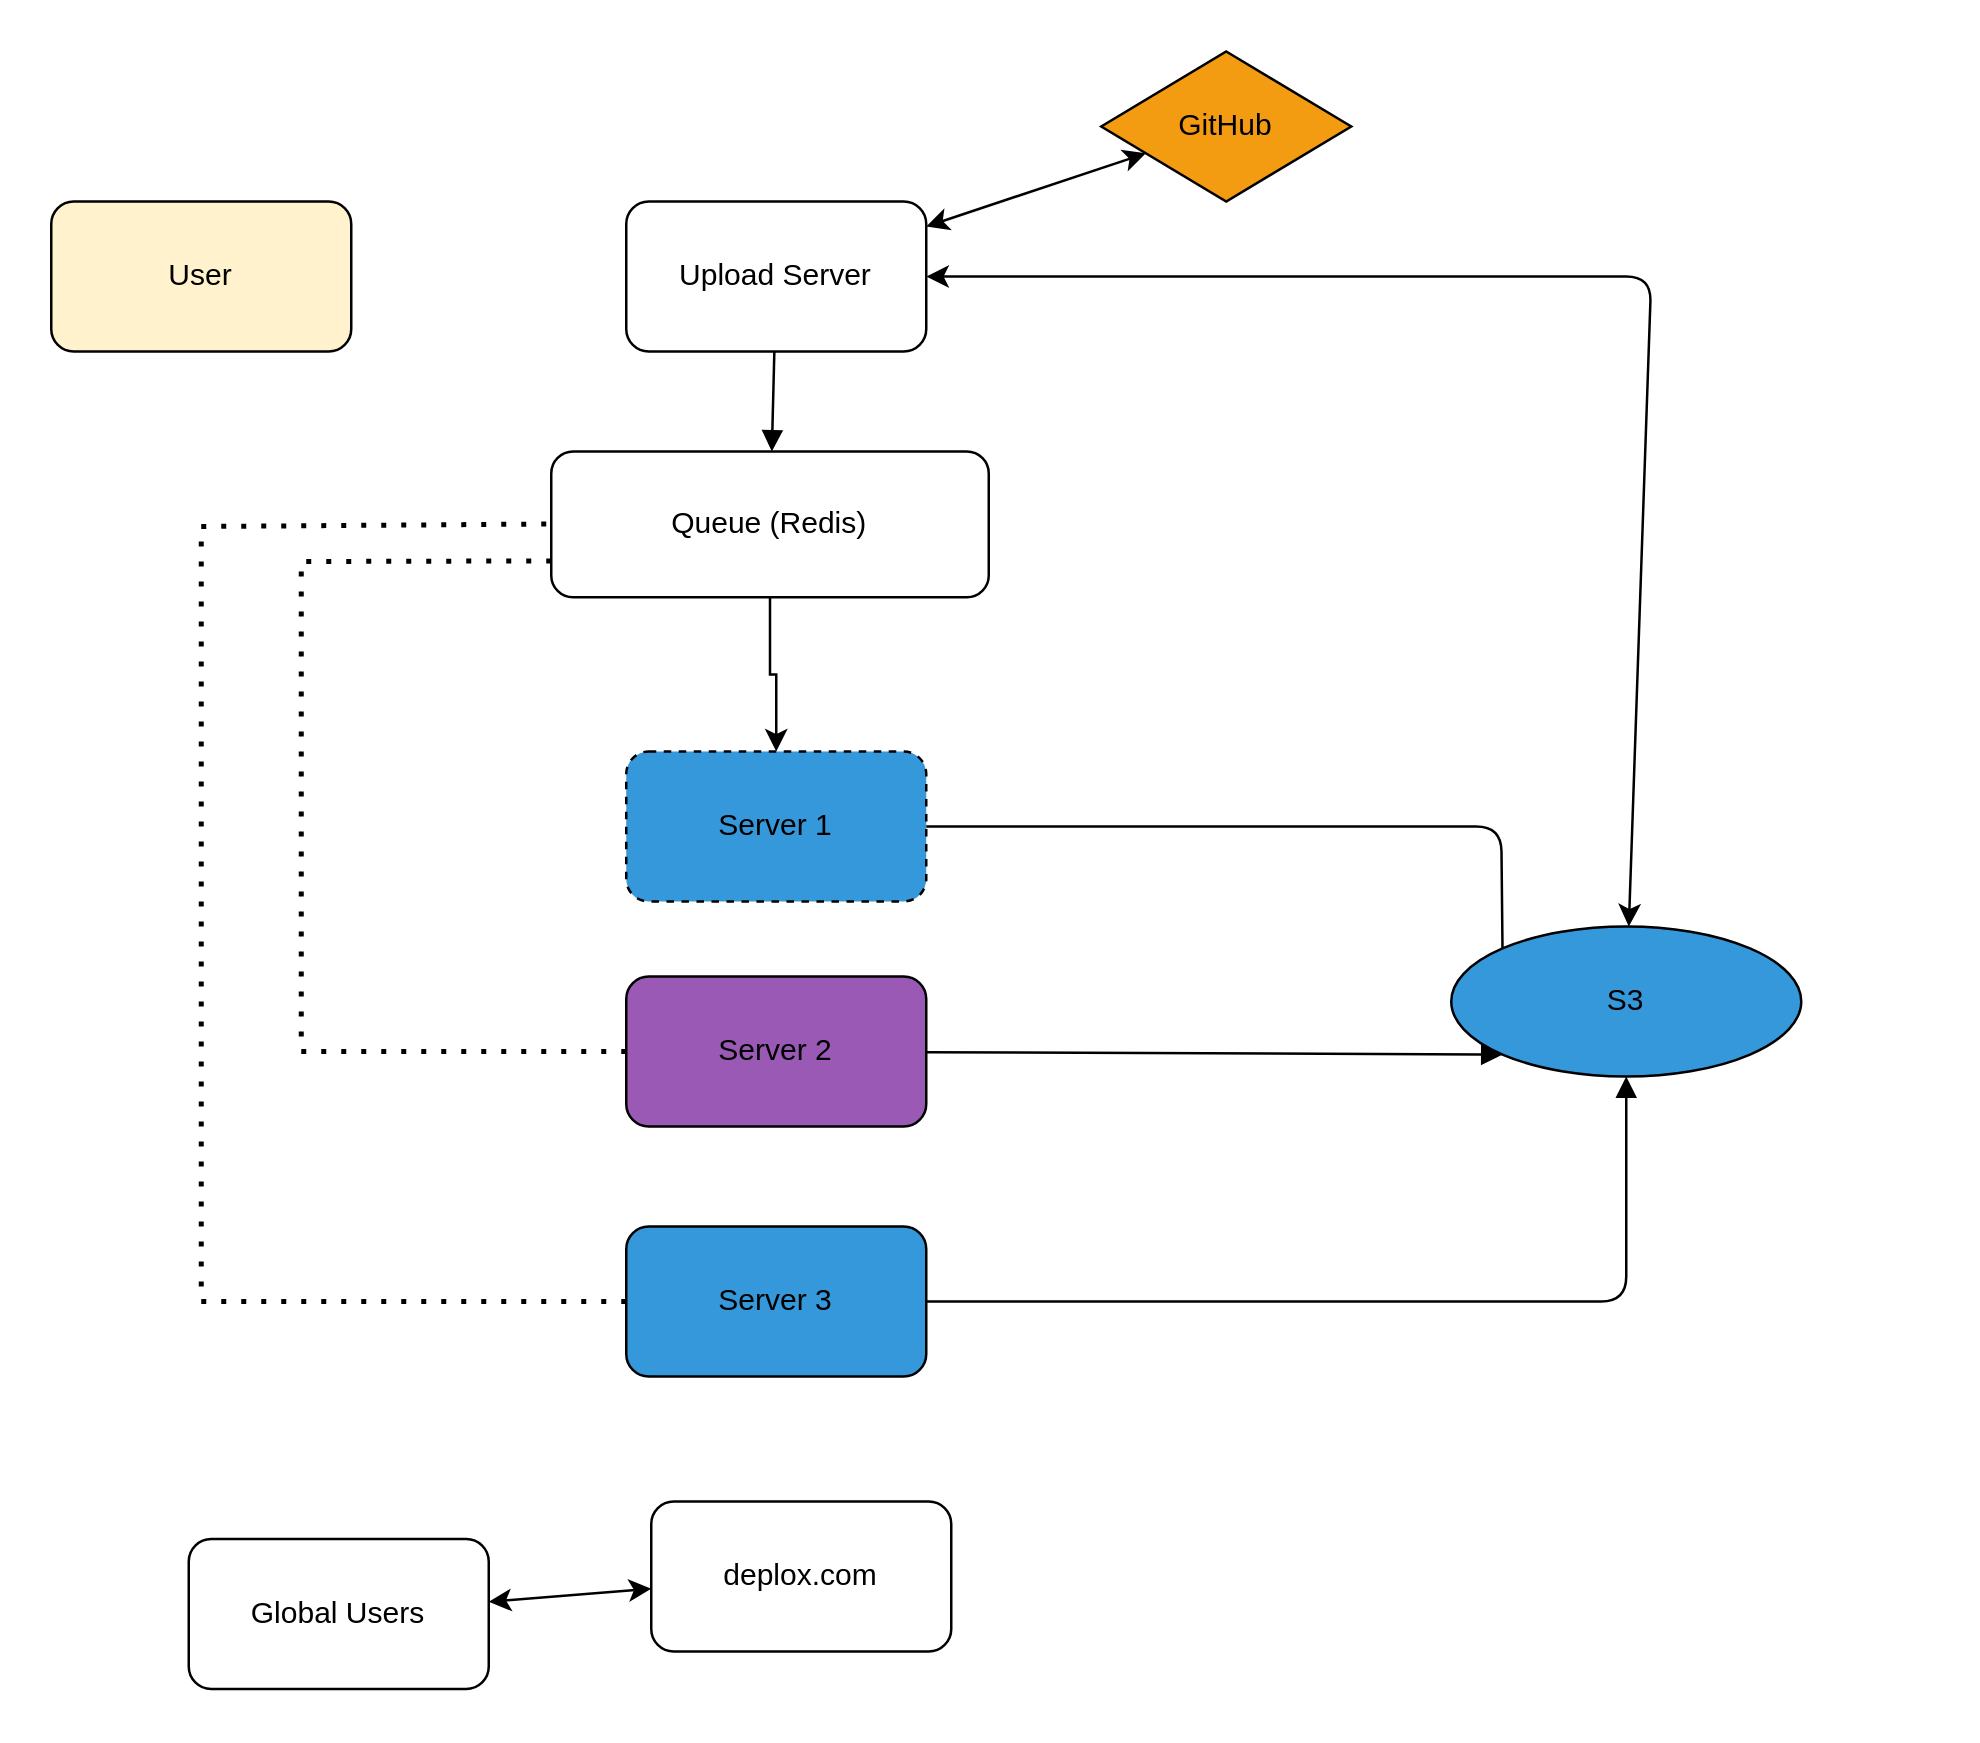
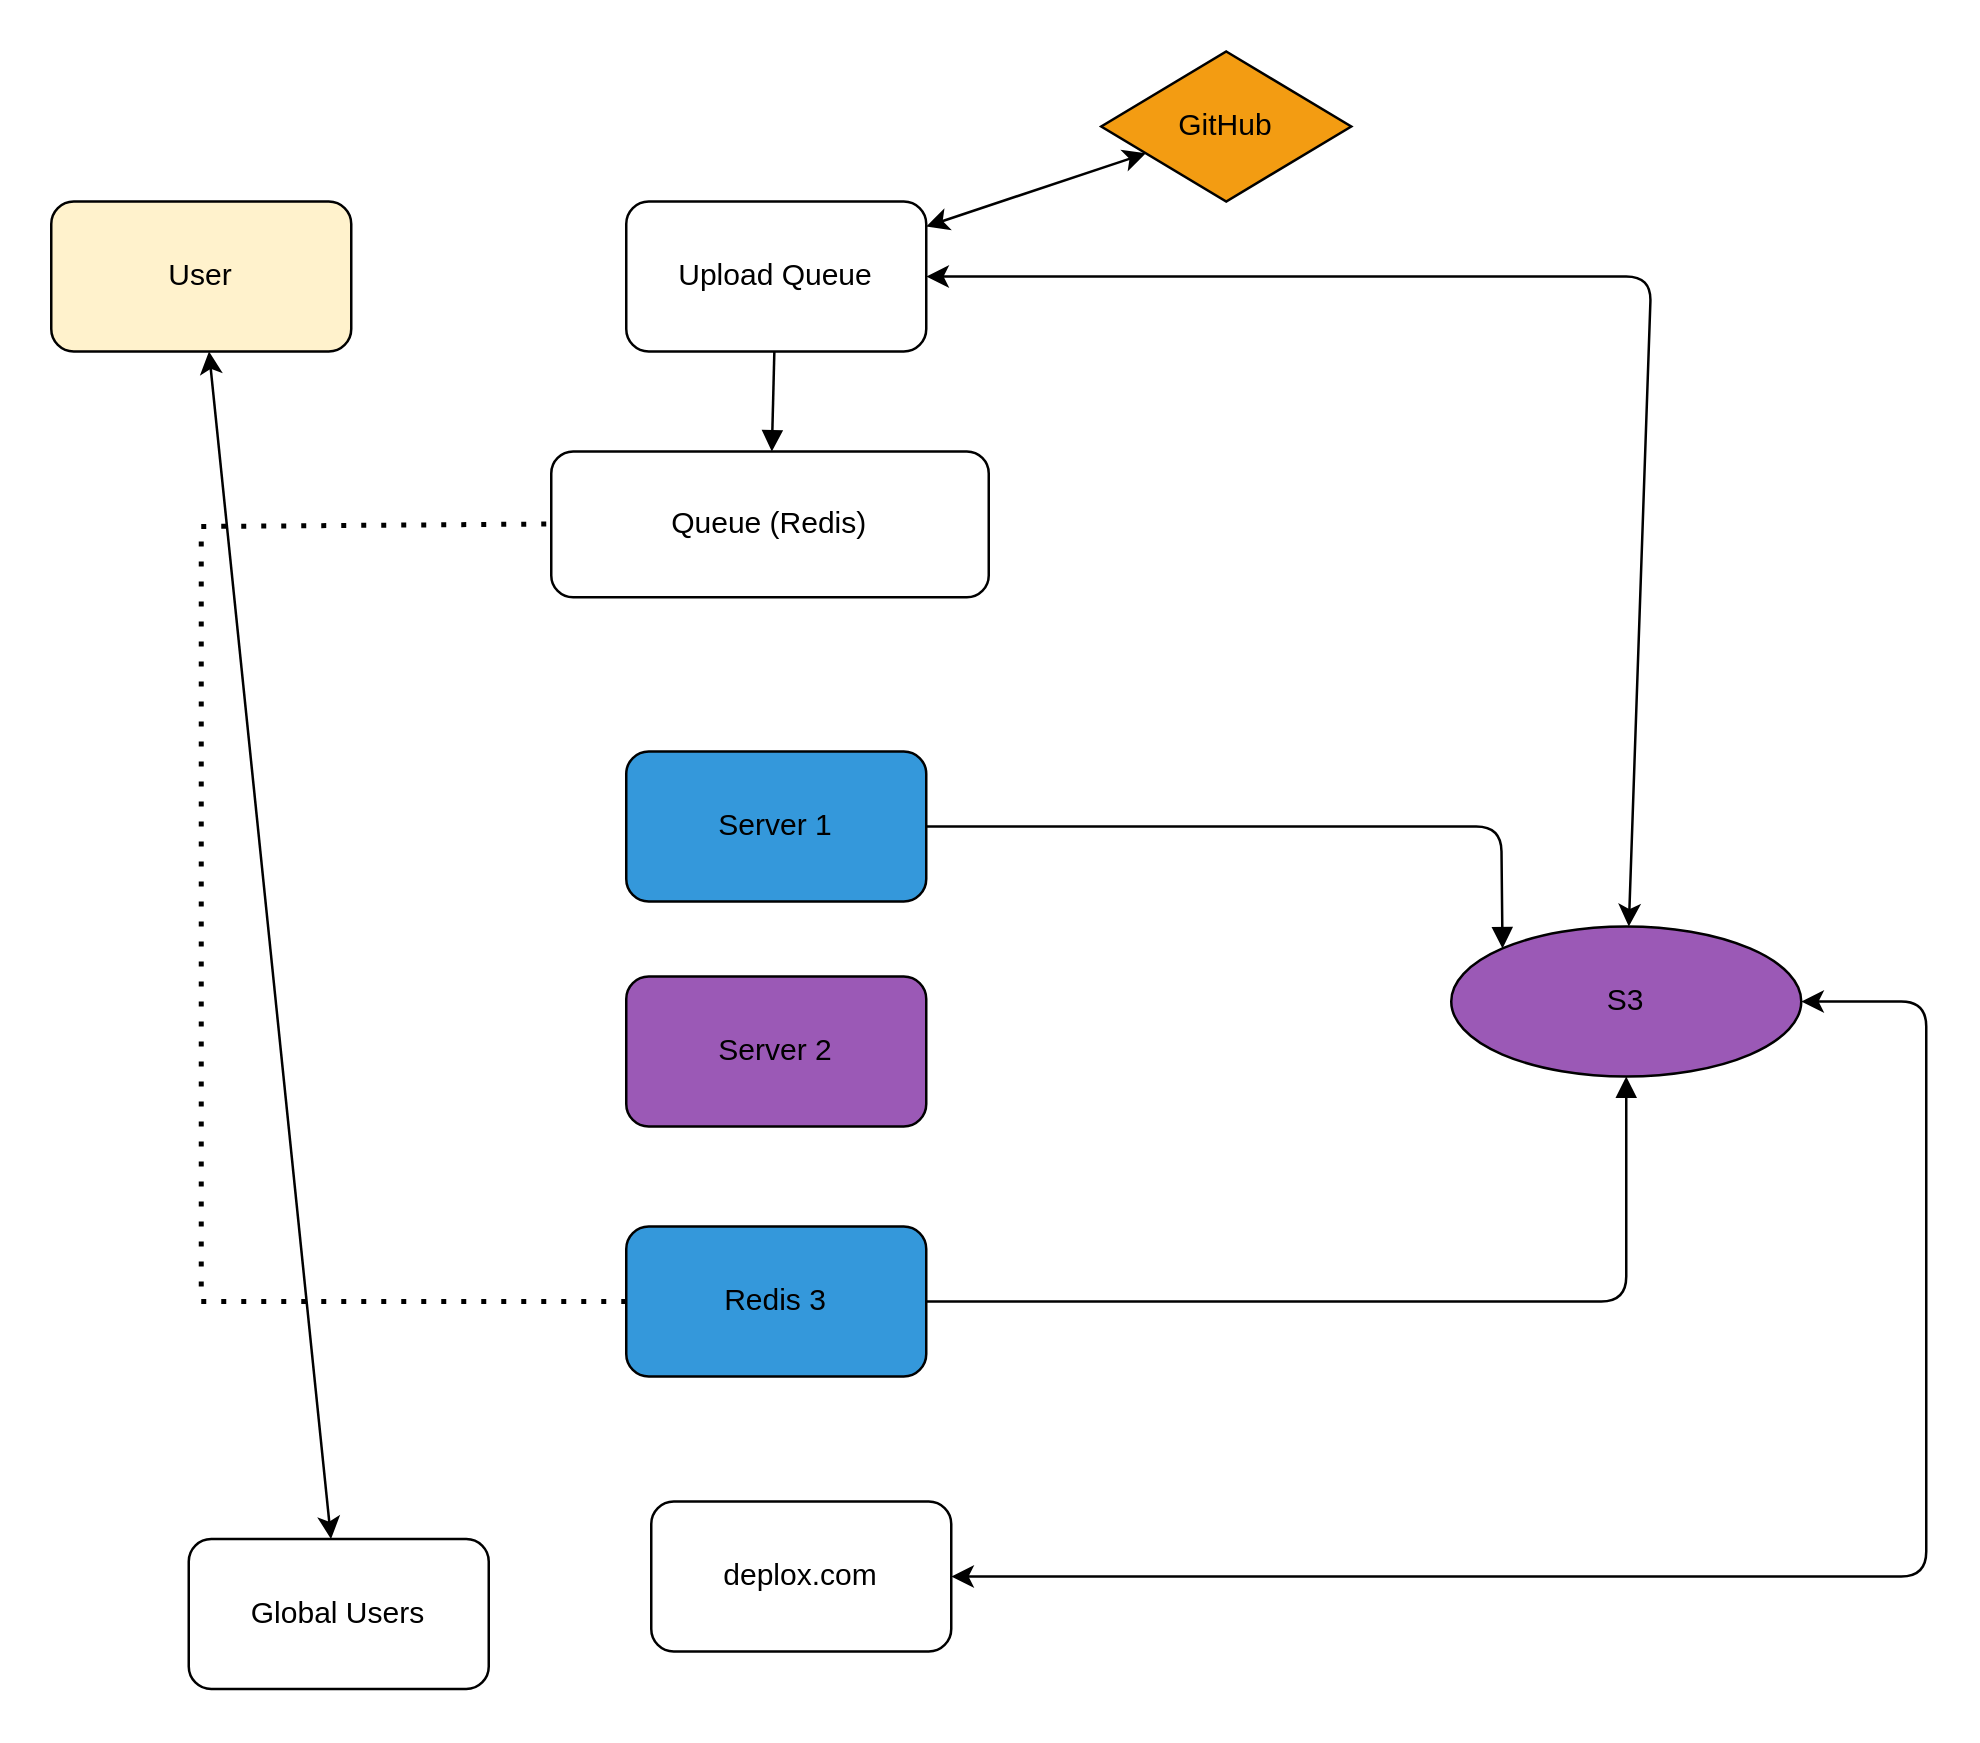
node "Upload Server": label "Upload Server" -> "Upload Queue"
edge "Queue (Redis)" -> "Server 1": removed
node "Server 1": style dashed -> solid
edge "Server 1" -- "S3": arrowhead none -> block
node "S3": fillcolor #3498db -> #9b59b6
edge "Queue (Redis)" -- "Server 2": removed
edge "Server 2" -> "S3": removed
node "Server 3": label "Server 3" -> "Redis 3"
edge "S3" -- "deplox.com": added
edge "deplox.com" -- "Global Users": now "User" -- "Global Users"
